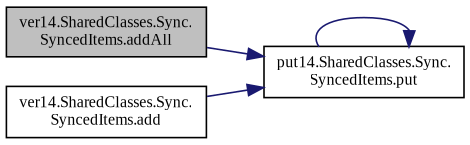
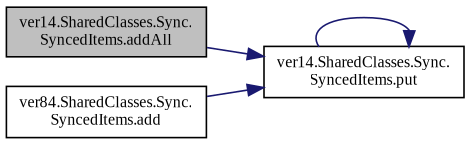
node "put14.SharedClasses.Sync. SyncedItems.put": label "put14.SharedClasses.Sync. SyncedItems.put" -> "ver14.SharedClasses.Sync. SyncedItems.put"
node "ver14.SharedClasses.Sync. SyncedItems.add": label "ver14.SharedClasses.Sync. SyncedItems.add" -> "ver84.SharedClasses.Sync. SyncedItems.add"
